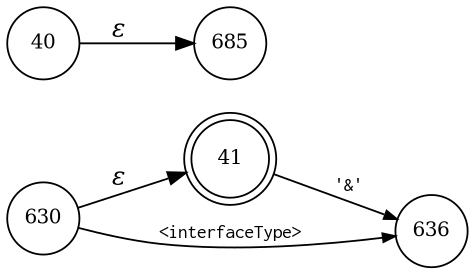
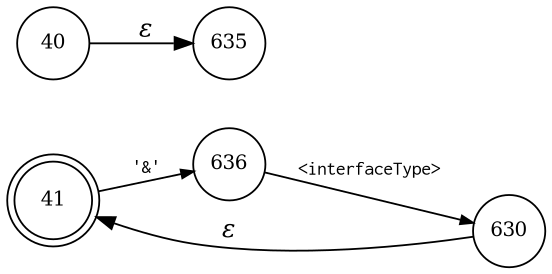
node "685": label "685" -> "635"
edge "630" -> "636": reversed
